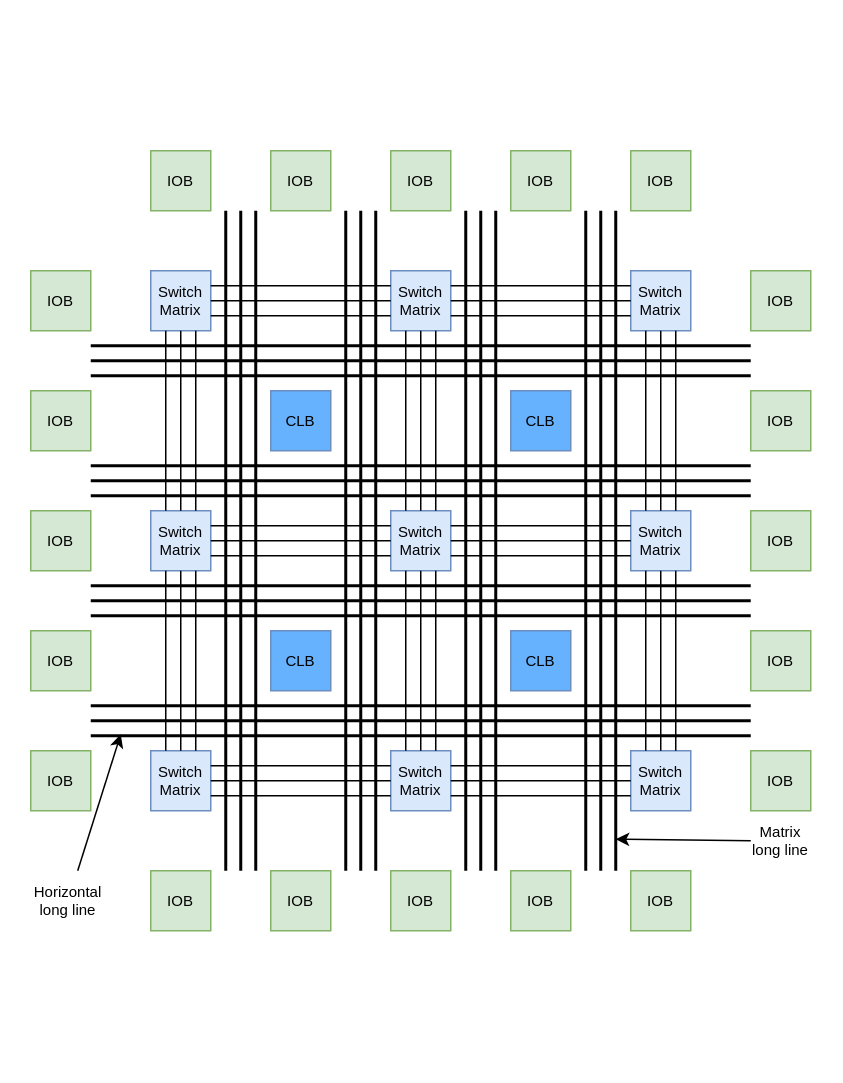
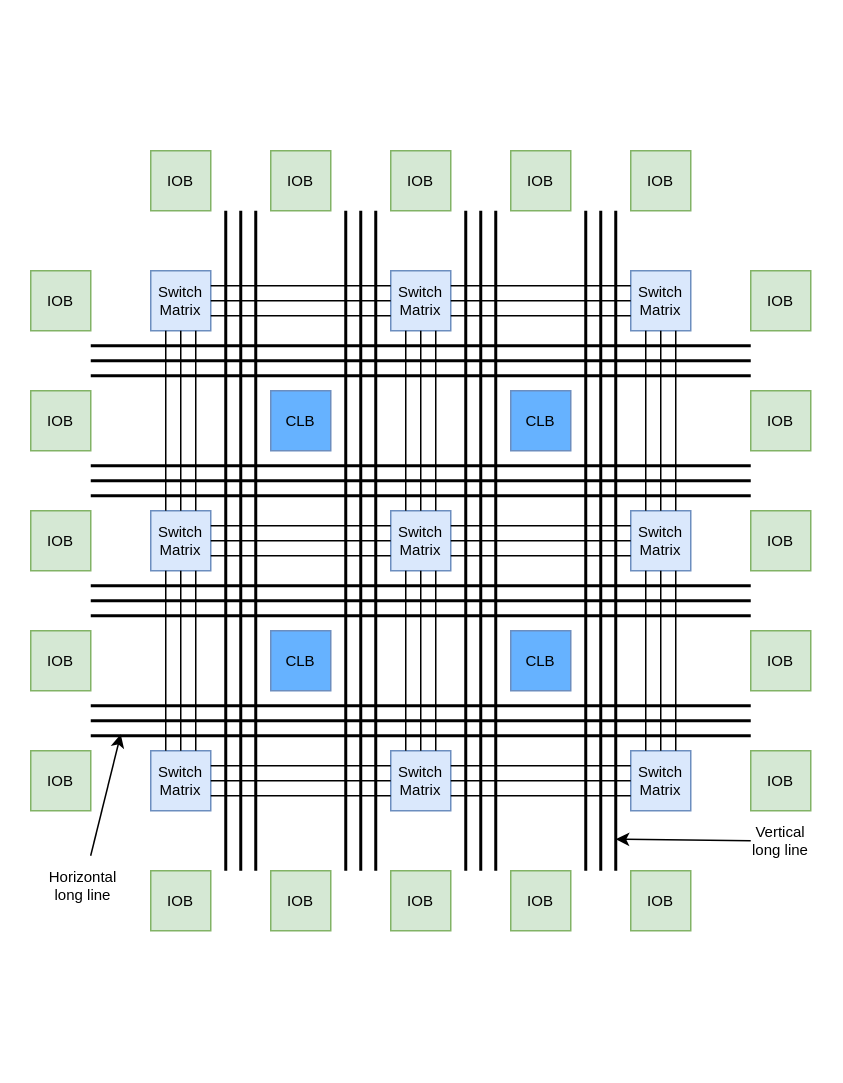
node "Matrix long line": label "Matrix long line" -> "Vertical long line"
node "Horizontal long line": moved (68, 901) -> (83, 886)
